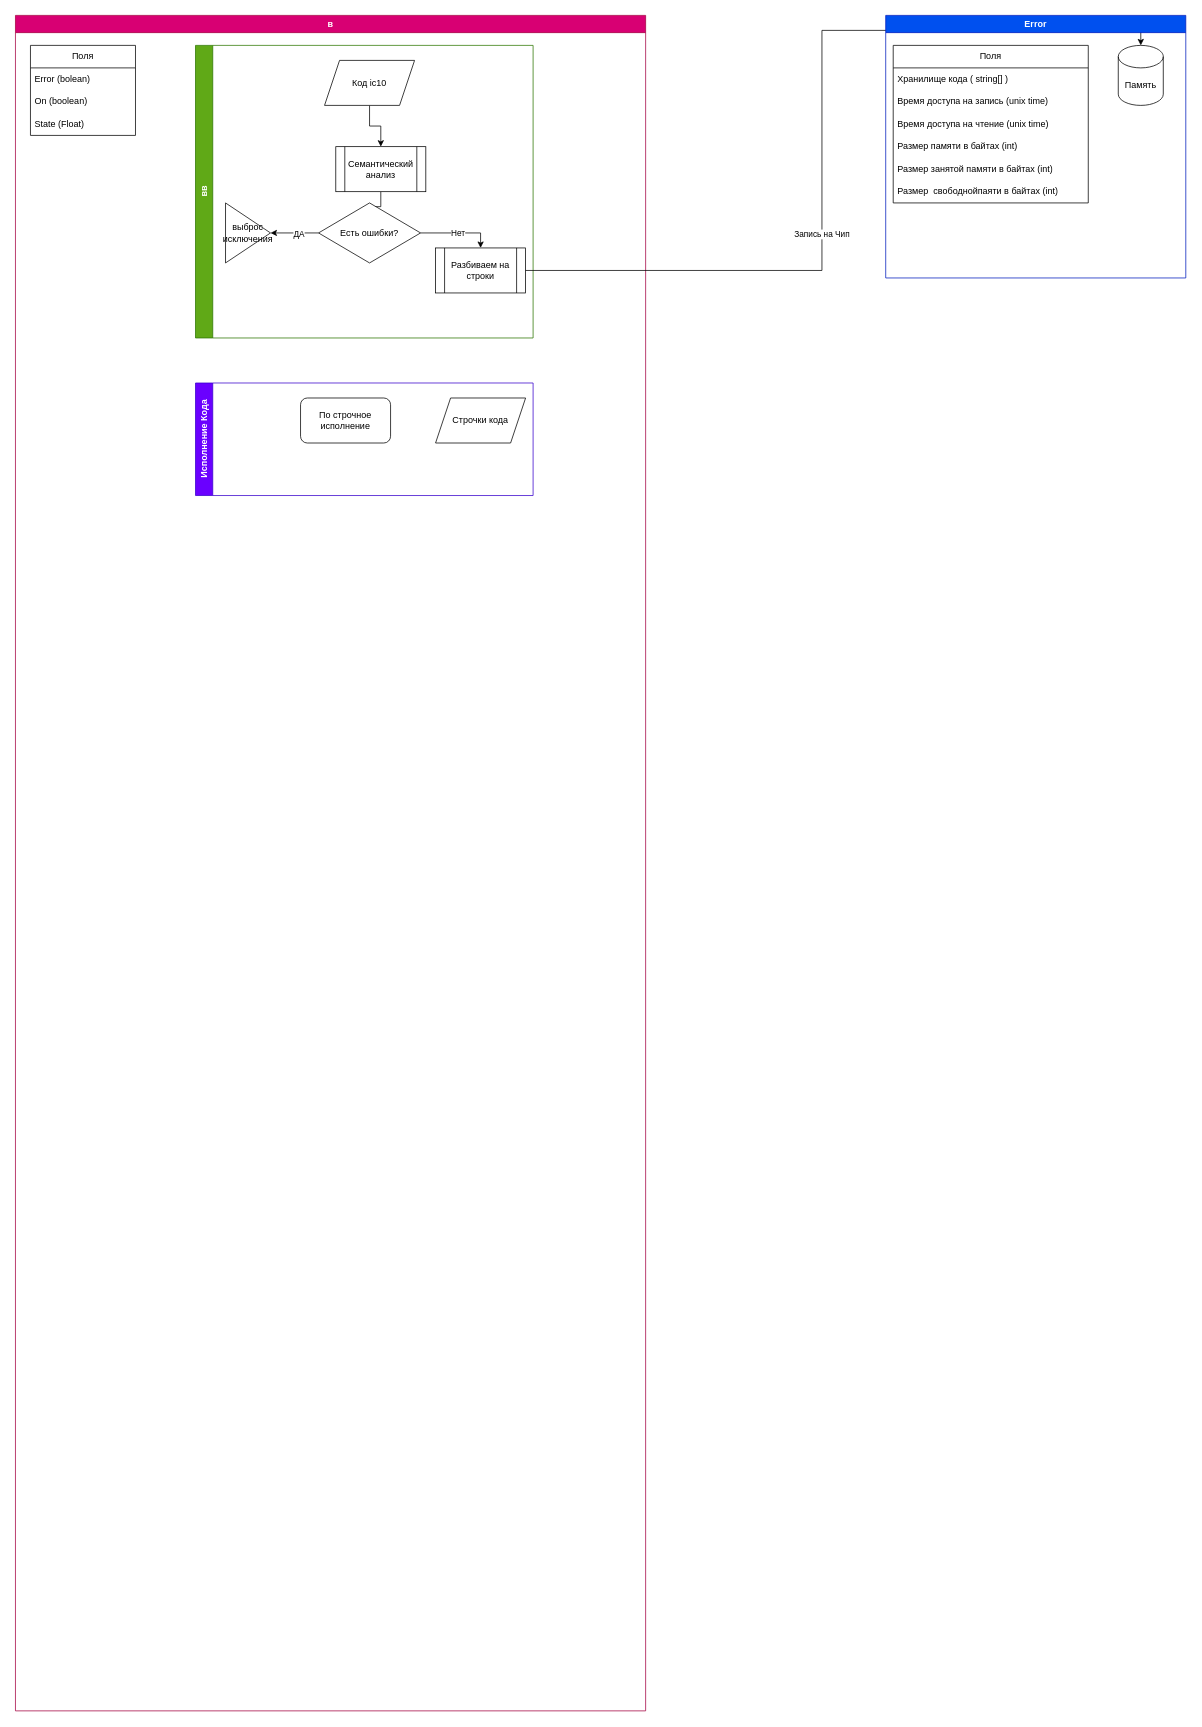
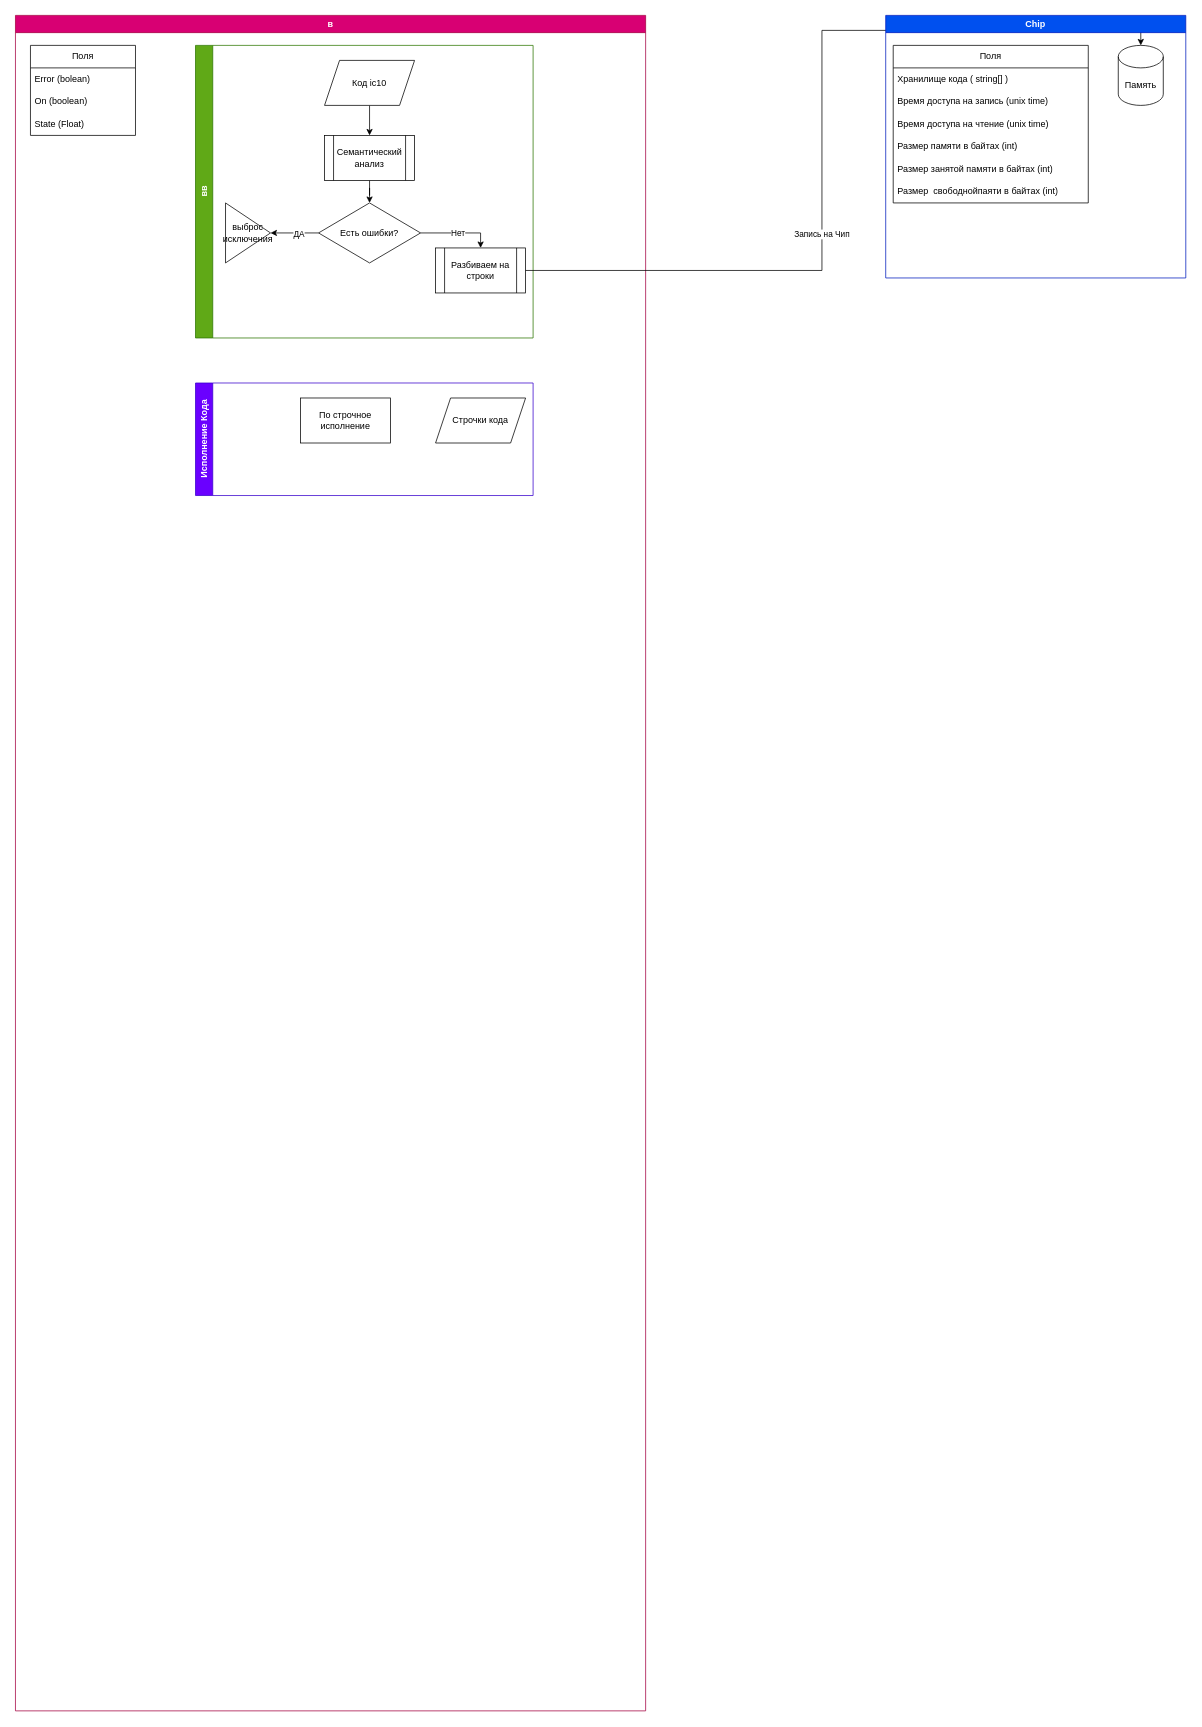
node "Error": label "Error" -> "Chip"
node "Семантический анализ": moved (381, 169) -> (369, 158)
node "По строчное исполнение": shape rounded rectangle -> rectangle
